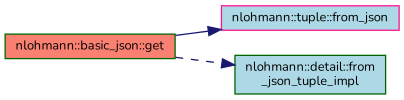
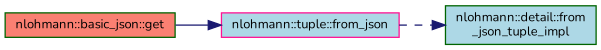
edge "nlohmann::basic_json::get" -> "nlohmann::detail::from _json_tuple_impl": now "nlohmann::tuple::from_json" -> "nlohmann::detail::from _json_tuple_impl"
